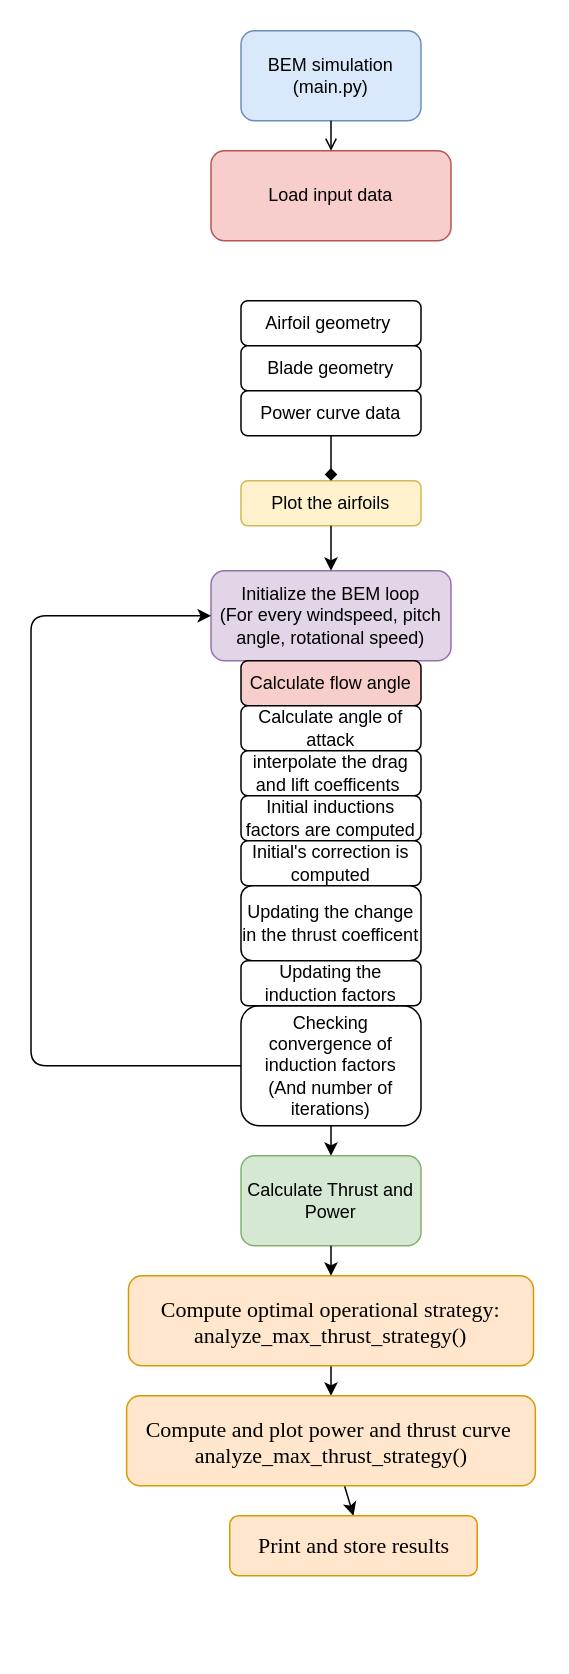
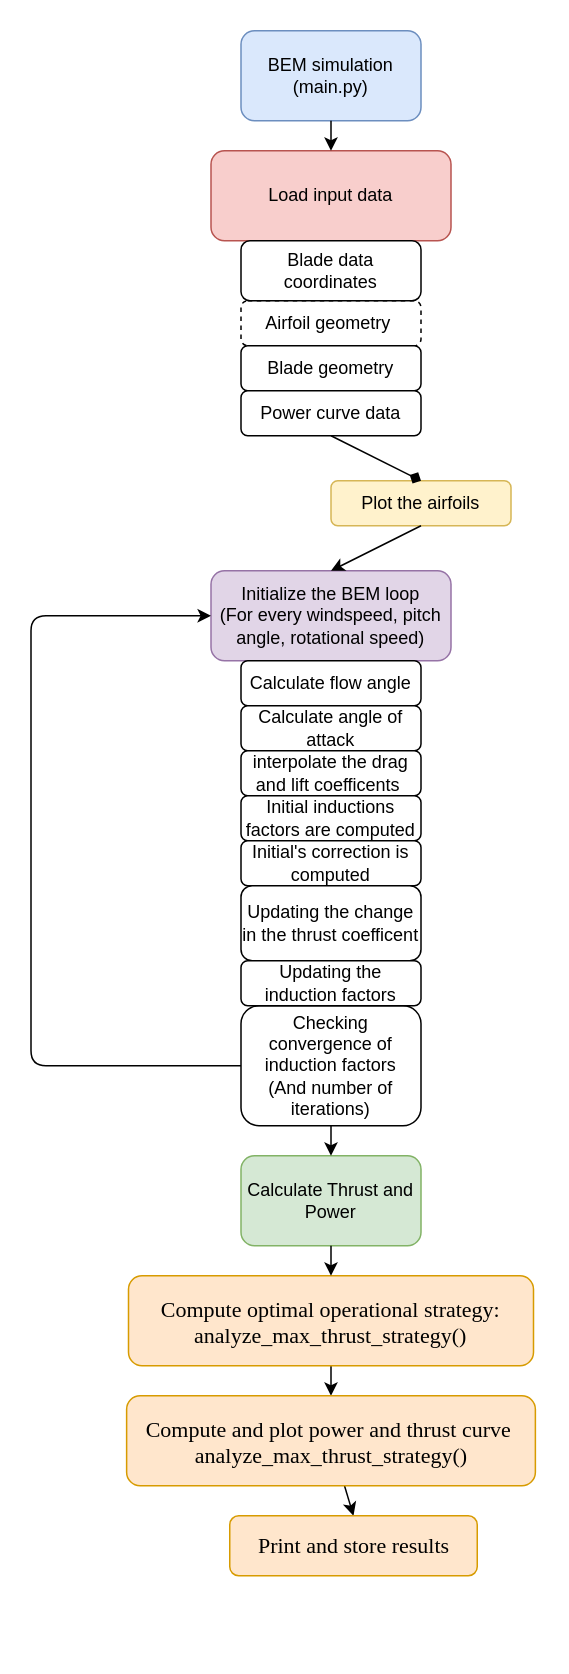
edge "BEM simulation (main.py)" -> "Load input data": arrowhead open -> classic
node "Blade data coordinates": added
node "Airfoil geometry": style solid -> dashed
node "Plot the airfoils": moved (331, 503) -> (421, 503)
node "Calculate flow angle": fillcolor #f8cecc -> #ffffff
